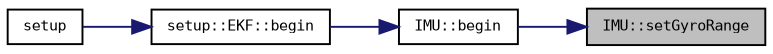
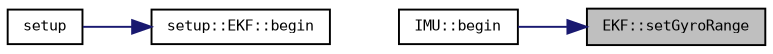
edge "setup::EKF::begin" -> "IMU::begin": removed
node "IMU::setGyroRange": label "IMU::setGyroRange" -> "EKF::setGyroRange"
